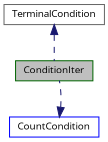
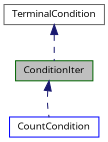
edge "ConditionIter" -> "CountCondition": reversed
